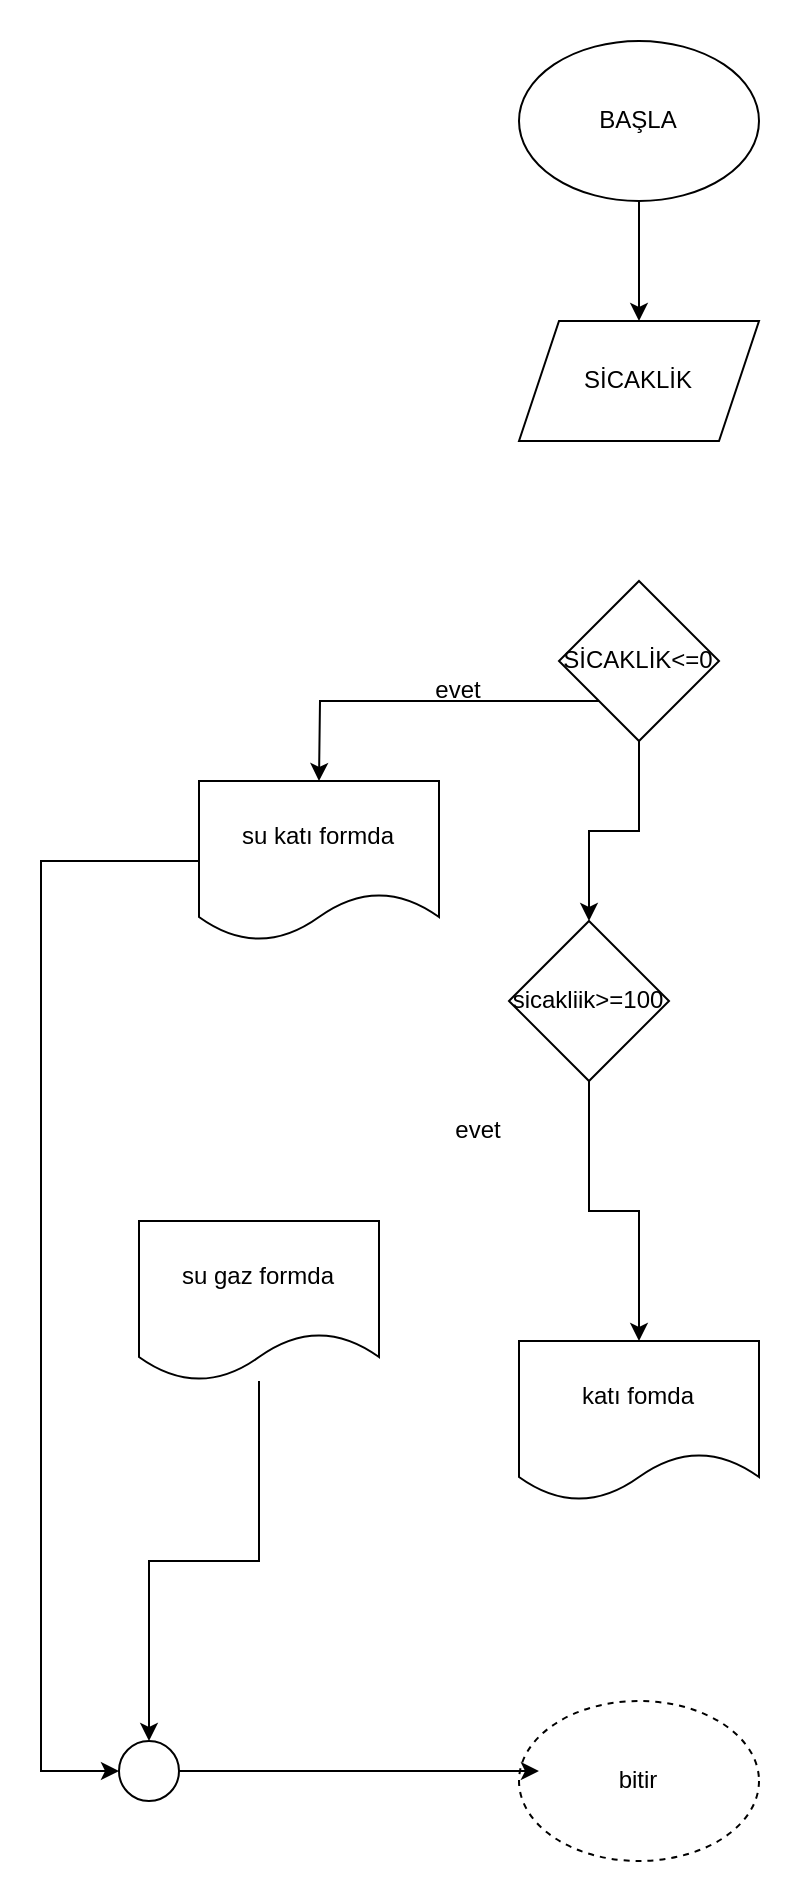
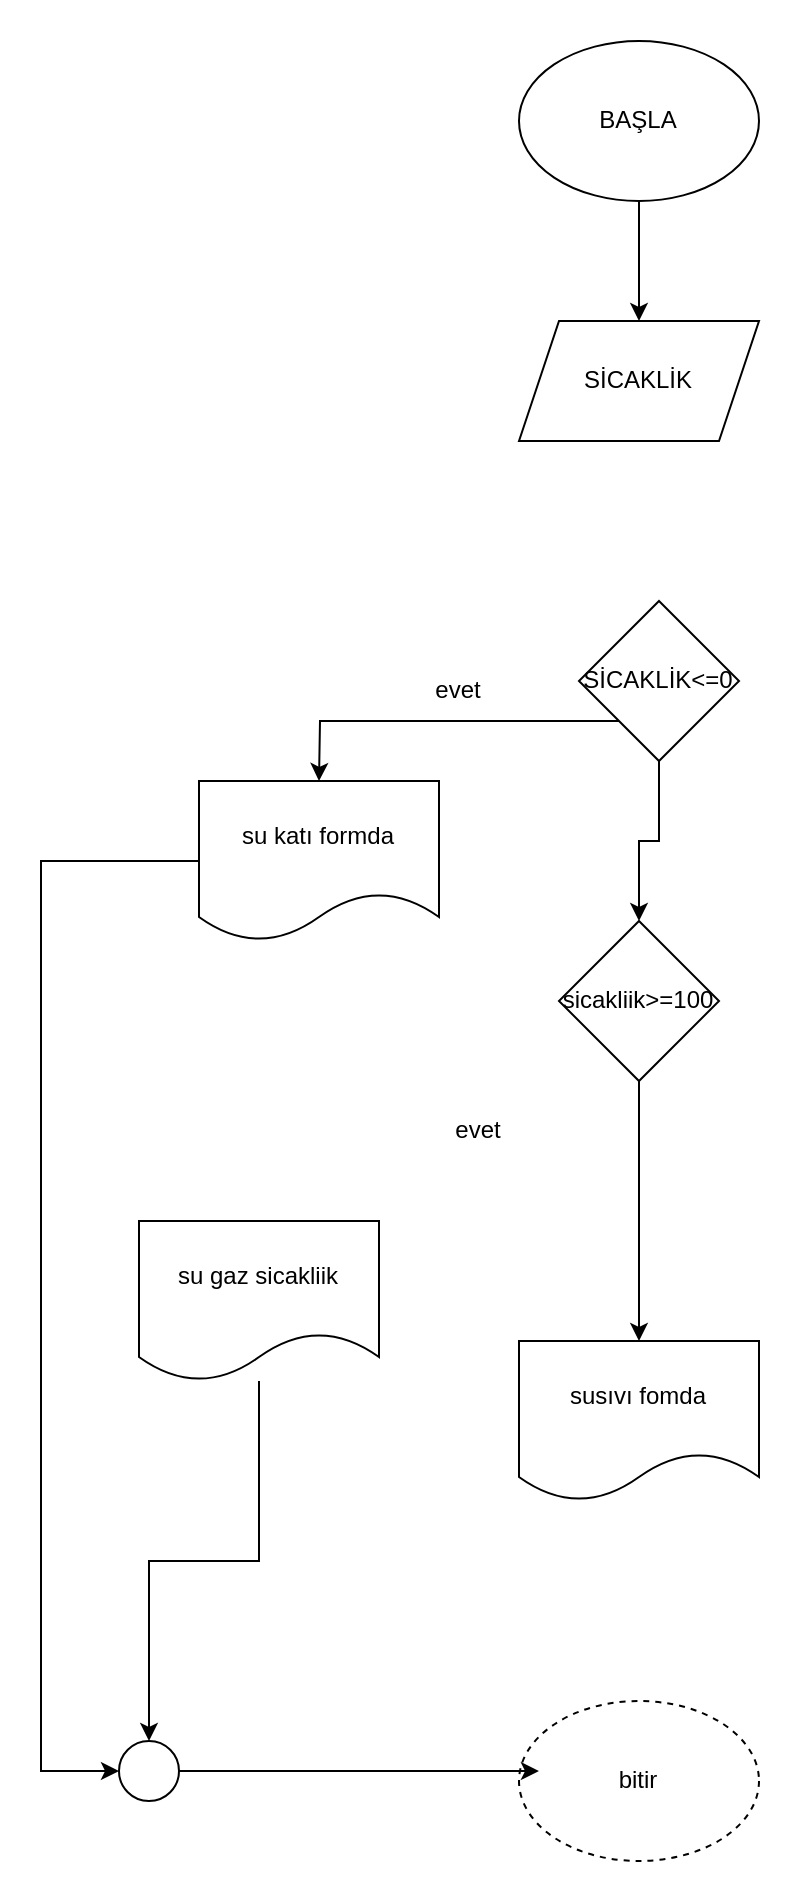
node "SİCAKLİK<=0": moved (639, 661) -> (659, 681)
node "sicakliik>=100": moved (589, 1001) -> (639, 1001)
node "su gaz formda": label "su gaz formda" -> "su gaz sicakliik"
node "katı fomda": label "katı fomda" -> "susıvı fomda"
